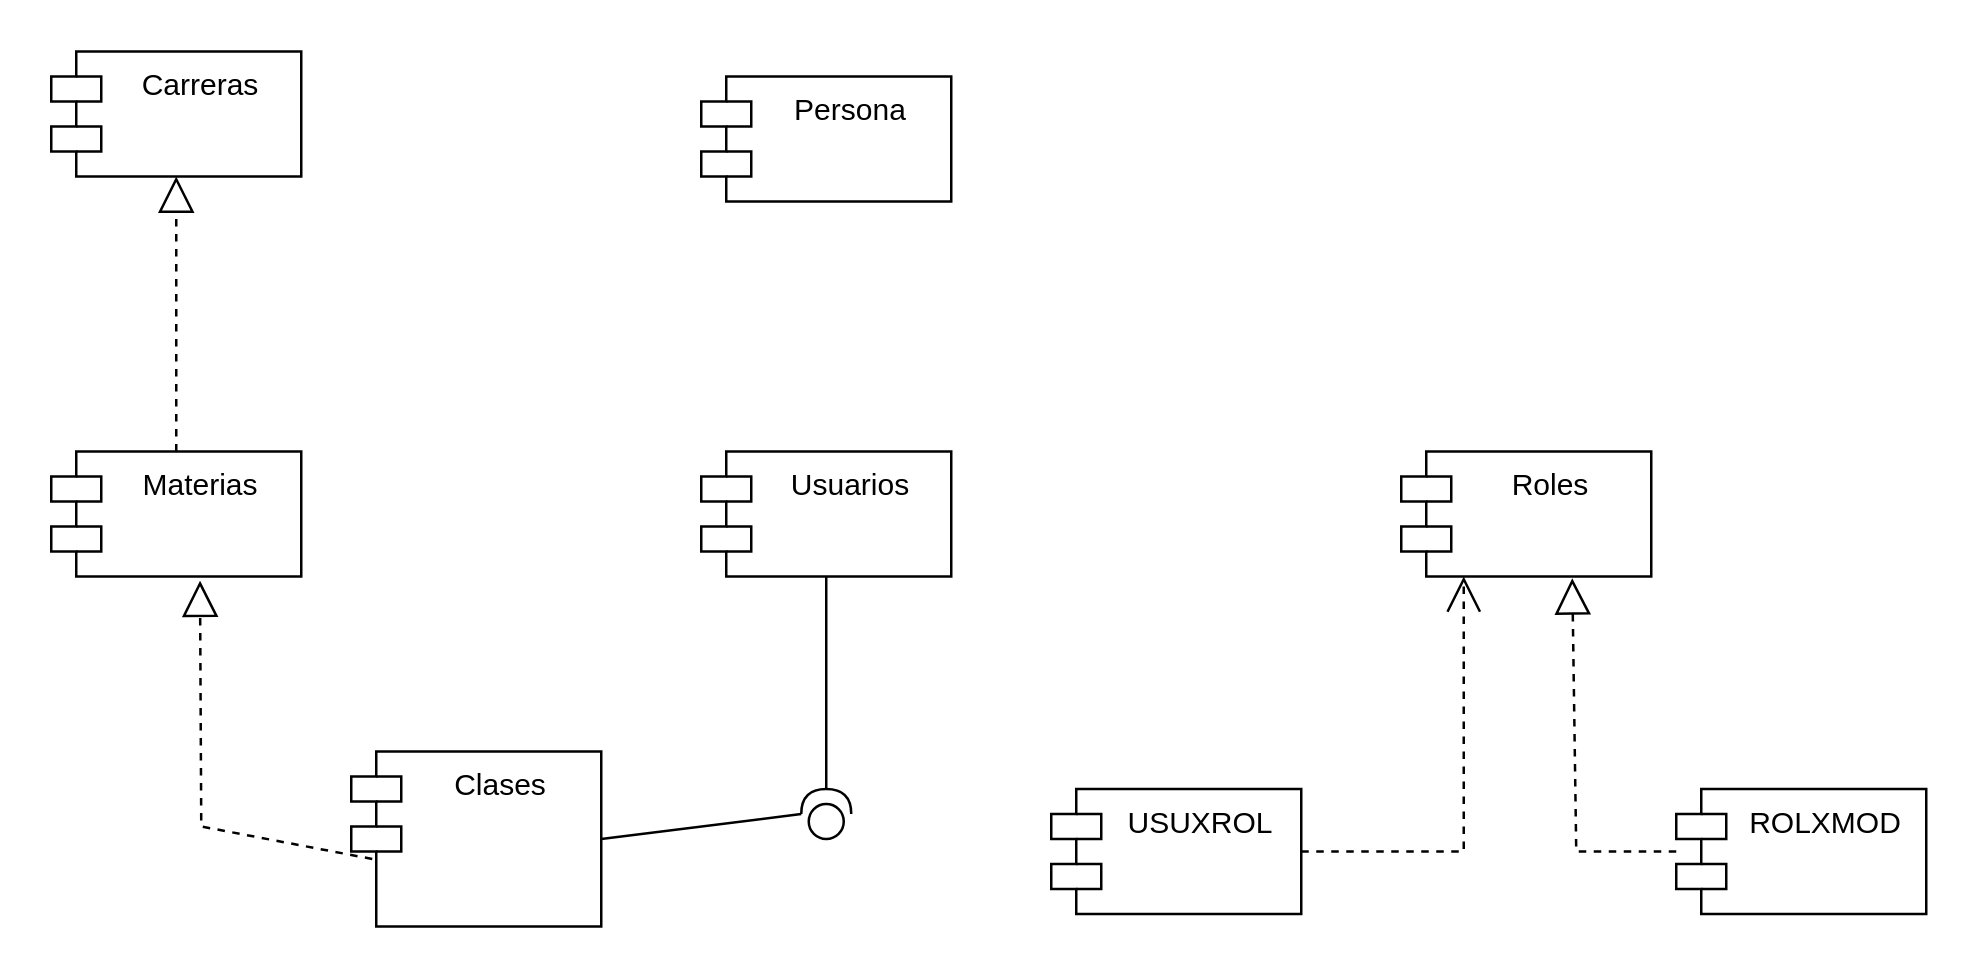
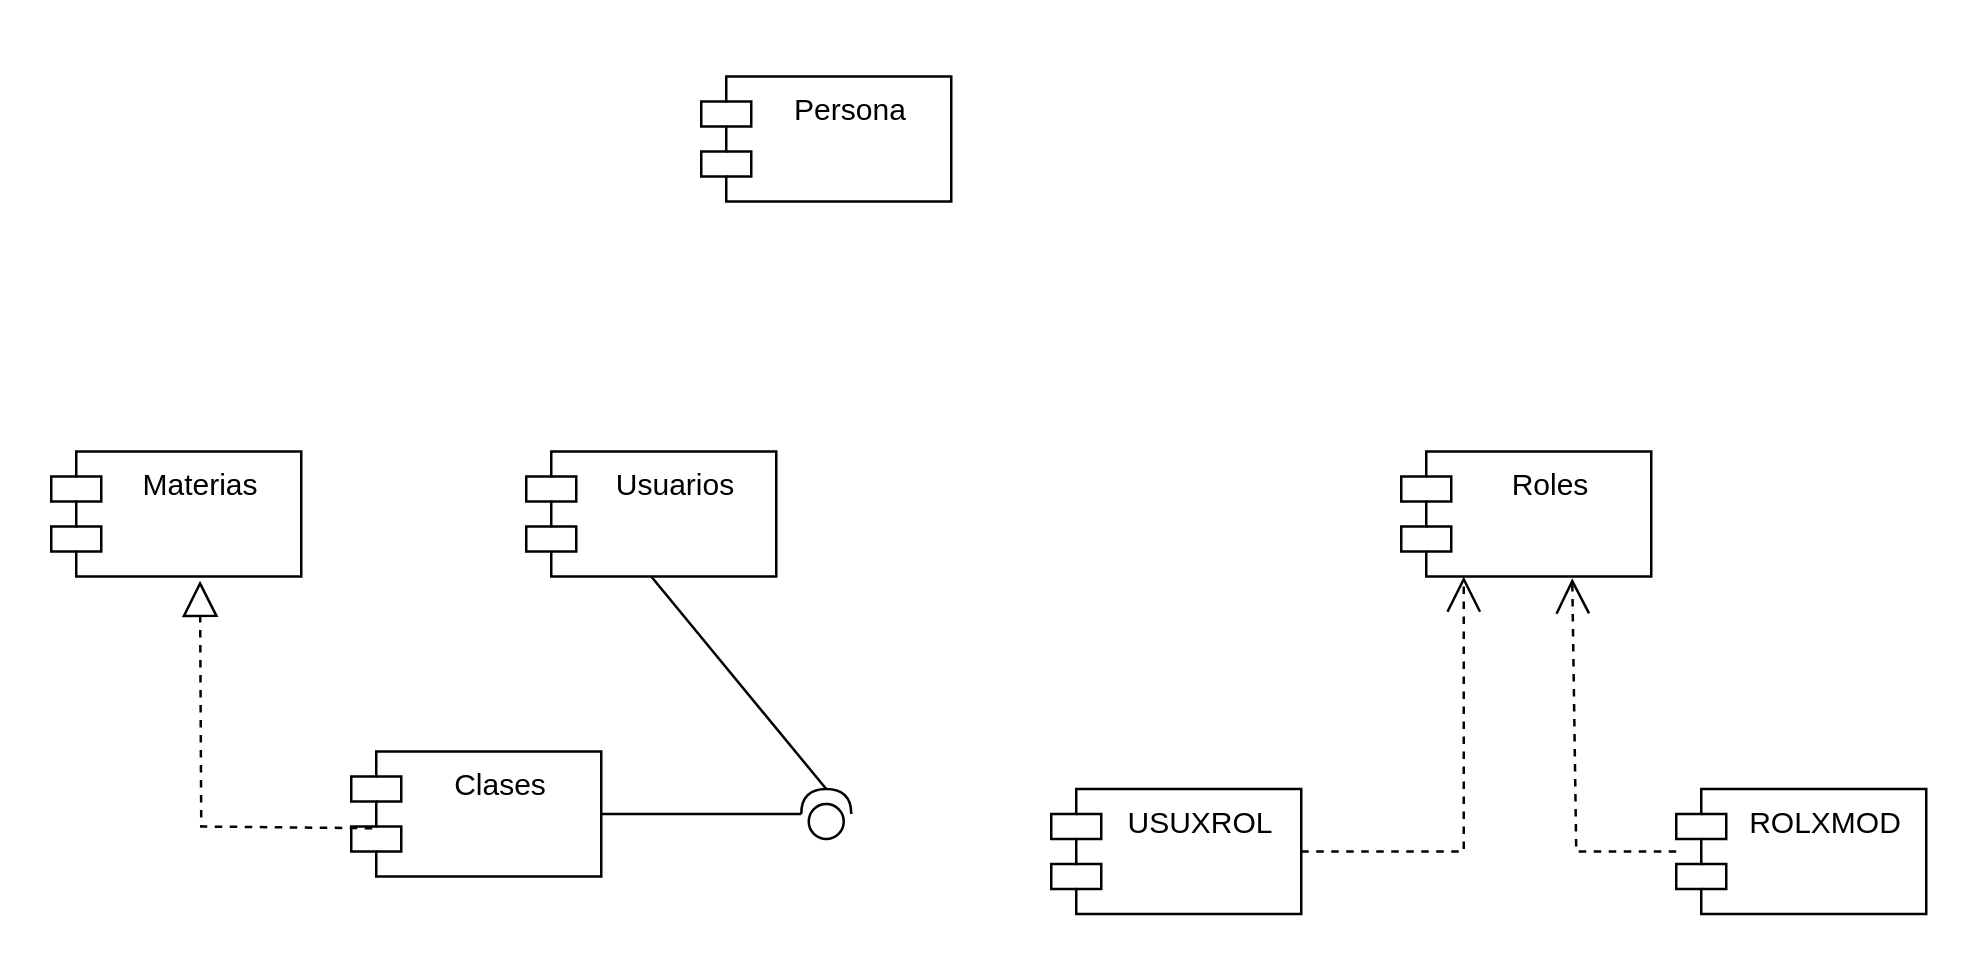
node "Carreras": removed
edge "Materias" -> "Carreras": removed
node "Usuarios": moved (826, 514) -> (651, 514)
edge "ROLXMOD" -> "Roles": arrowhead block -> open
node "Clases": size 250x175 -> 250x125
